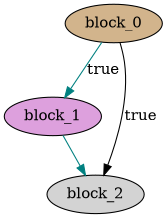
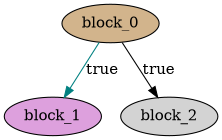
edge "block_1" -> "block_2": removed
